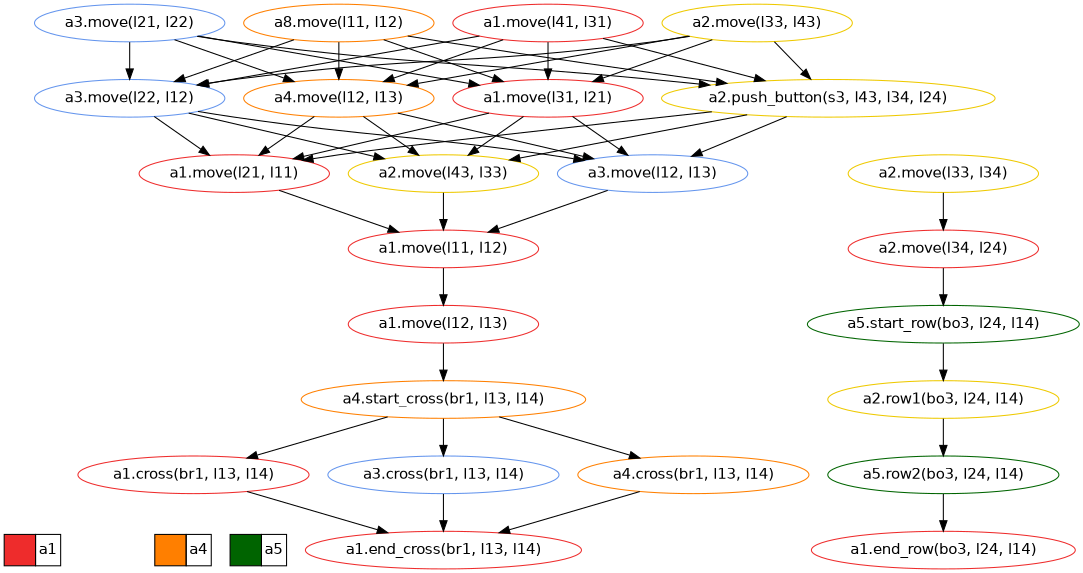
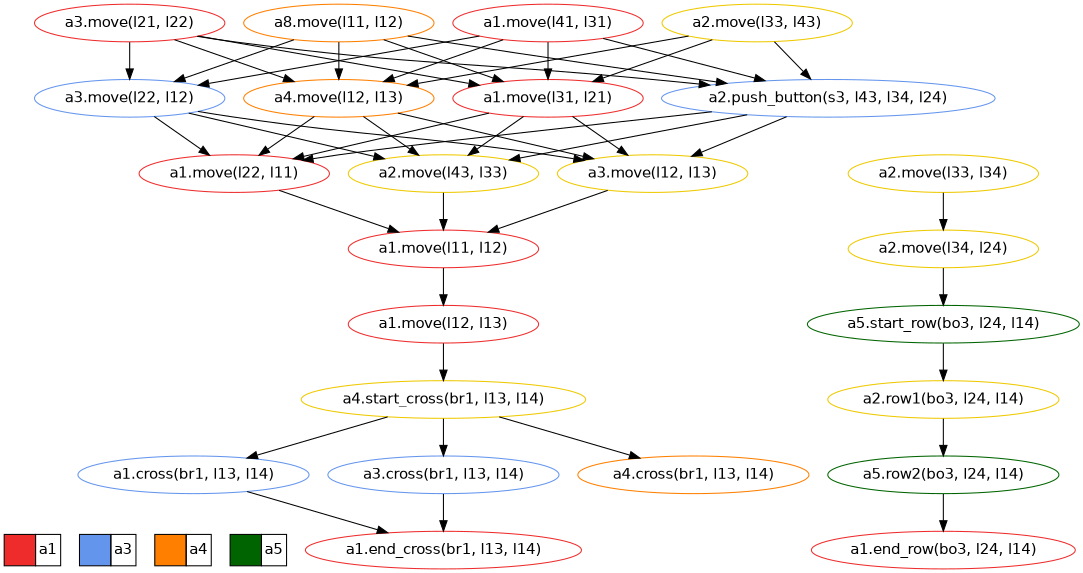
node "a3.move(l21, l22)": color cornflowerblue -> firebrick2
edge "a2.move(l33, l43)" -> "a3.move(l22, l12)": removed
node "a2.push_button(s3, l43, l34, l24)": color gold2 -> cornflowerblue
node "a1.move(l21, l11)": label "a1.move(l21, l11)" -> "a1.move(l22, l11)"
node "a3.move(l12, l13)": color cornflowerblue -> gold2
node "a2.move(l34, l24)": color firebrick2 -> gold2
node "a4.start_cross(br1, l13, l14)": color darkorange1 -> gold2
node "a1.cross(br1, l13, l14)": color firebrick2 -> cornflowerblue
edge "a4.cross(br1, l13, l14)" -> "a1.end_cross(br1, l13, l14)": removed
node "a3": added
